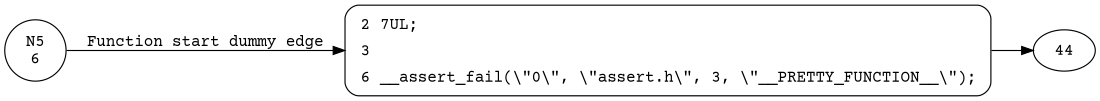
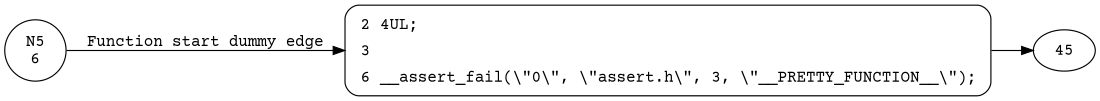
node "2": text "7UL;" -> "4UL;"
node "44": label "44" -> "45"
